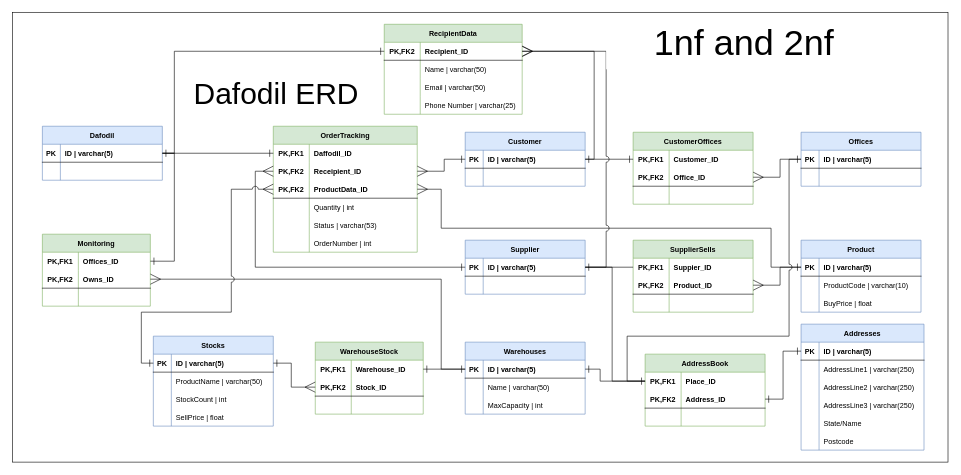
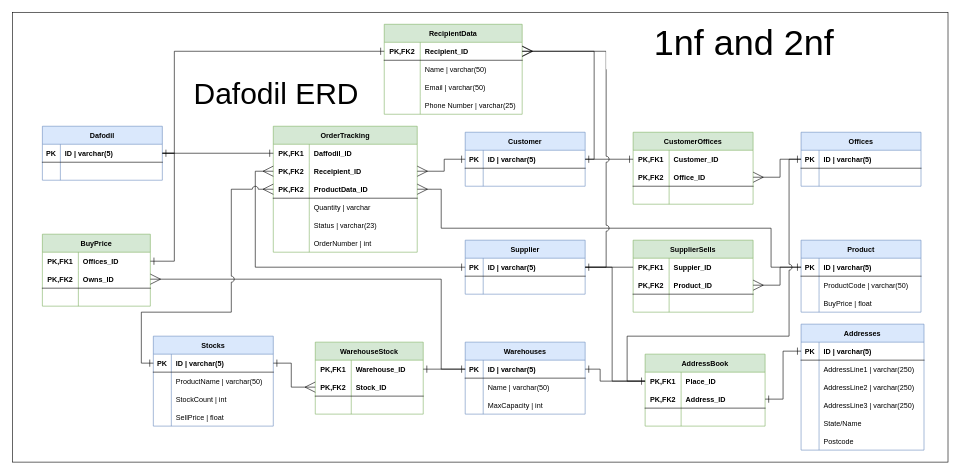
node "Quantity | int": label "Quantity | int" -> "Quantity | varchar"
node "Status | varchar(53)": label "Status | varchar(53)" -> "Status | varchar(23)"
node "Monitoring": label "Monitoring" -> "BuyPrice"
node "ProductCode | varchar(10)": label "ProductCode | varchar(10)" -> "ProductCode | varchar(50)"
